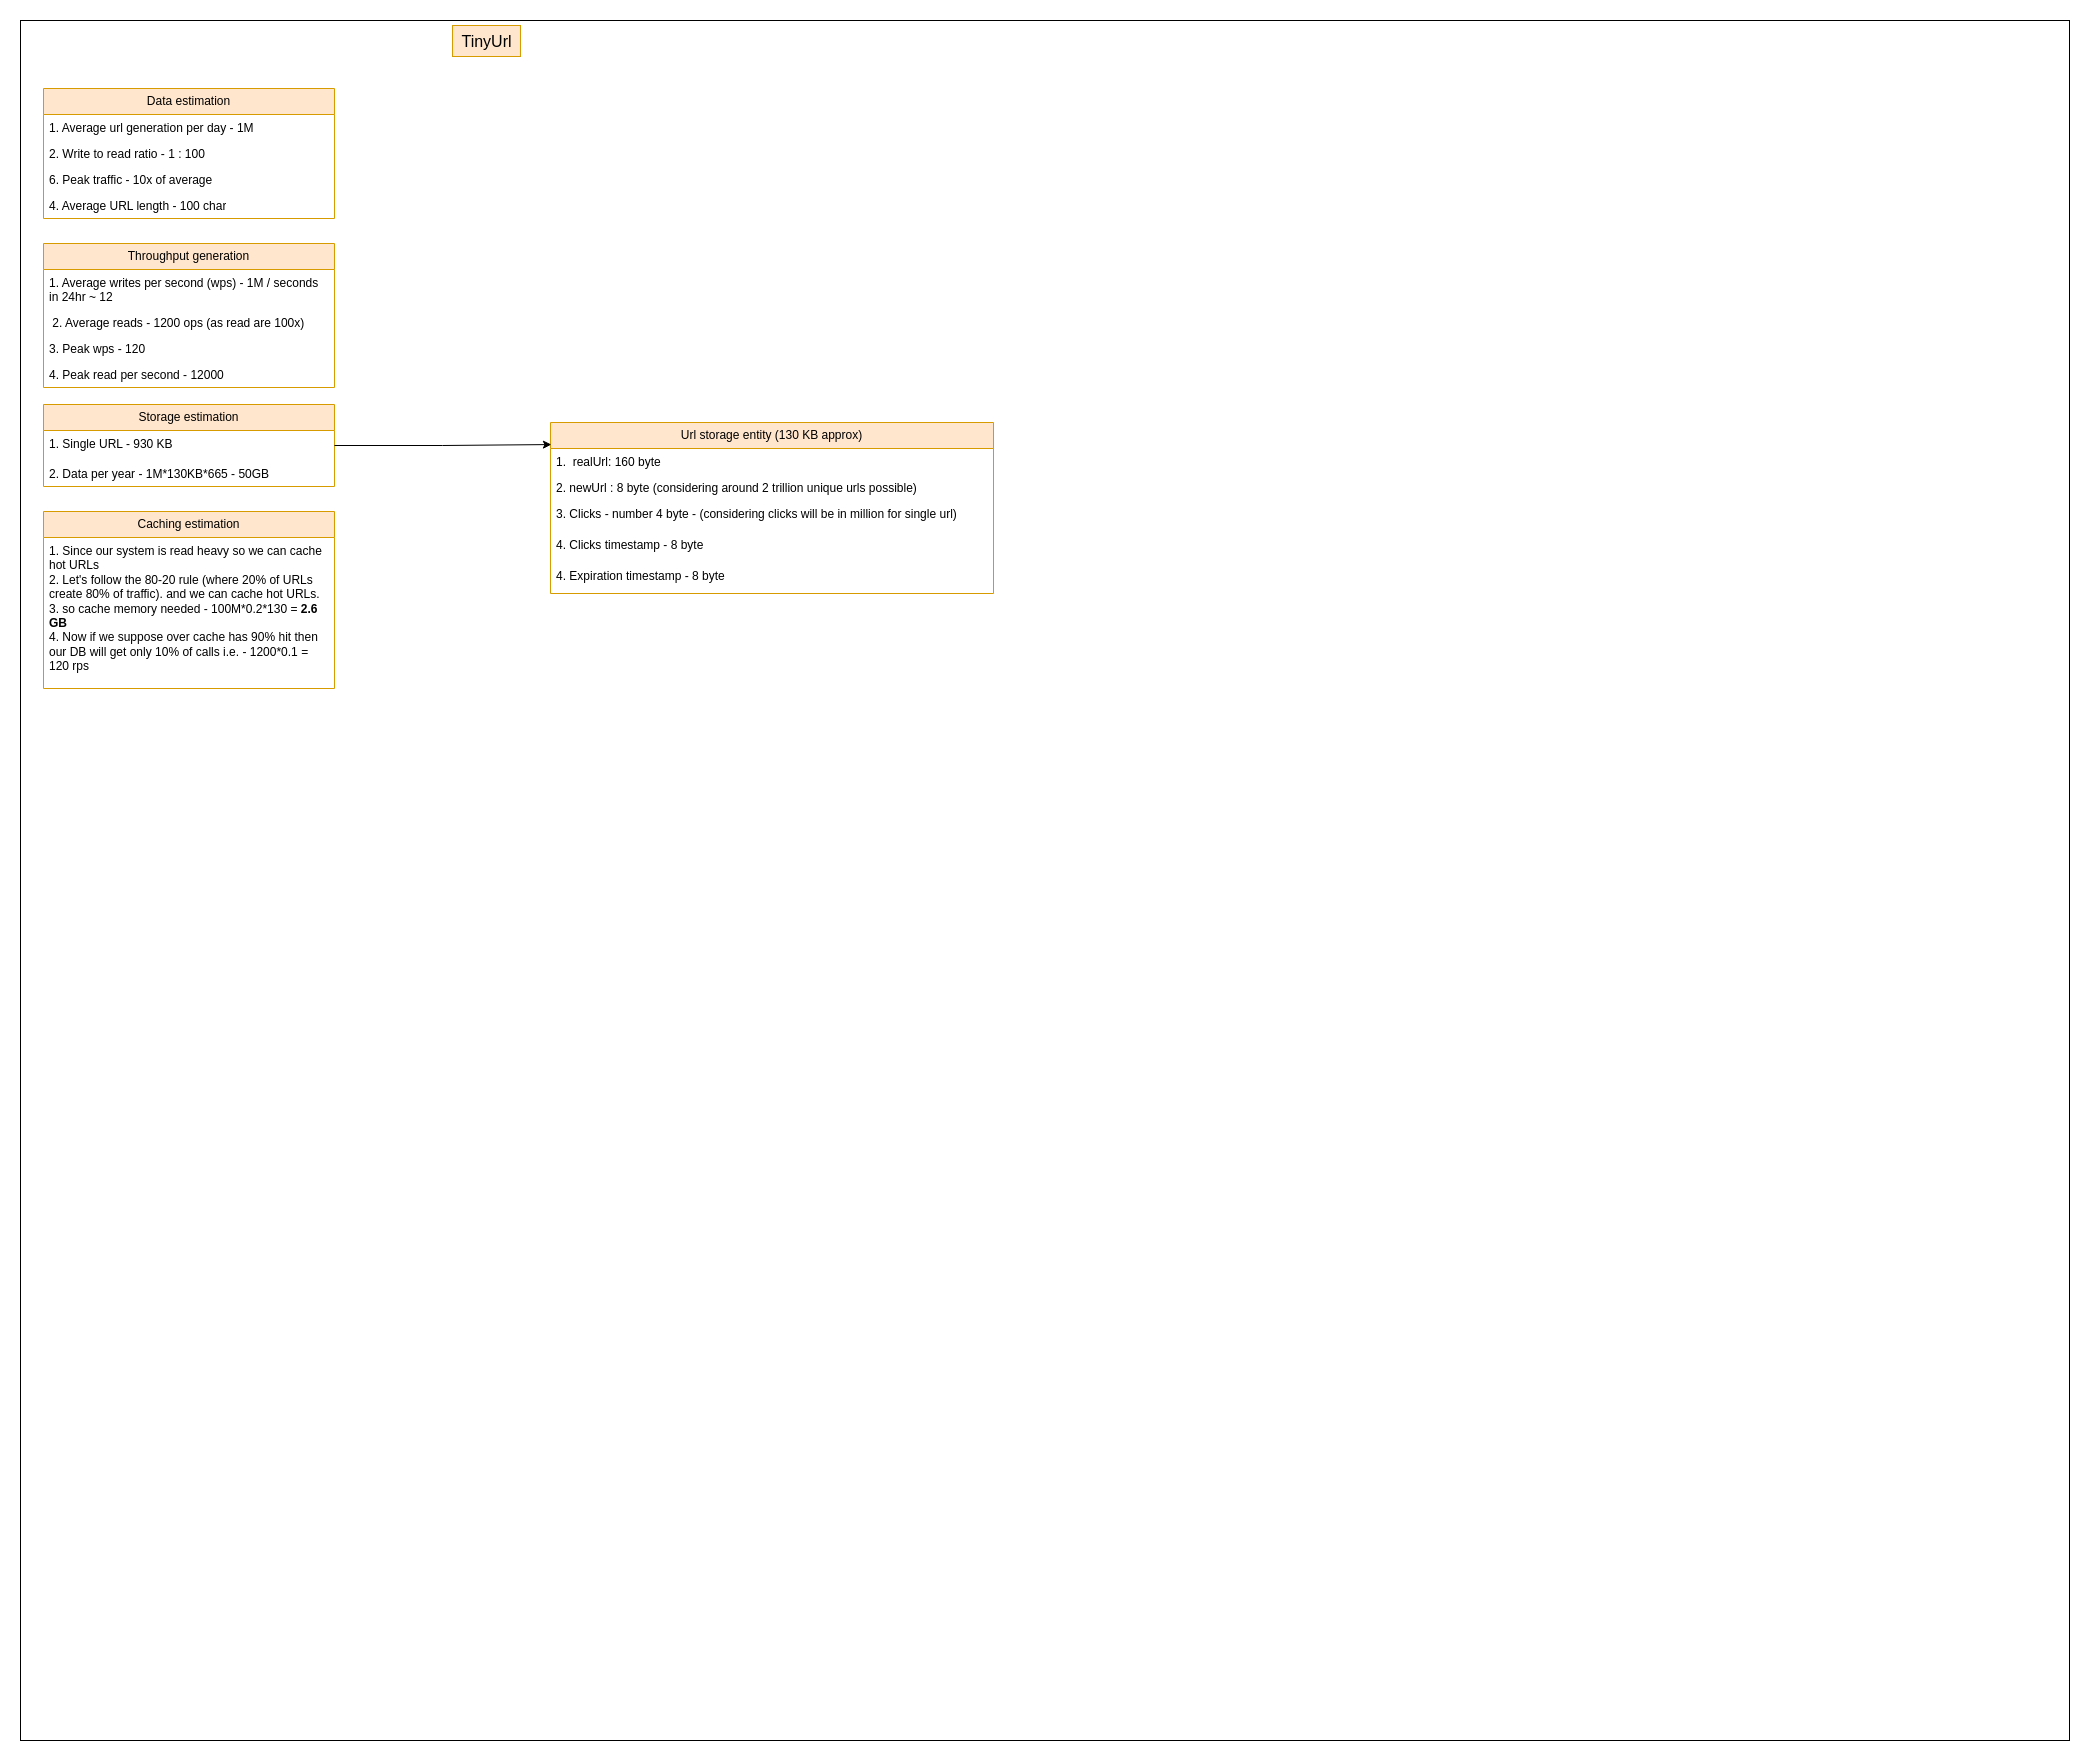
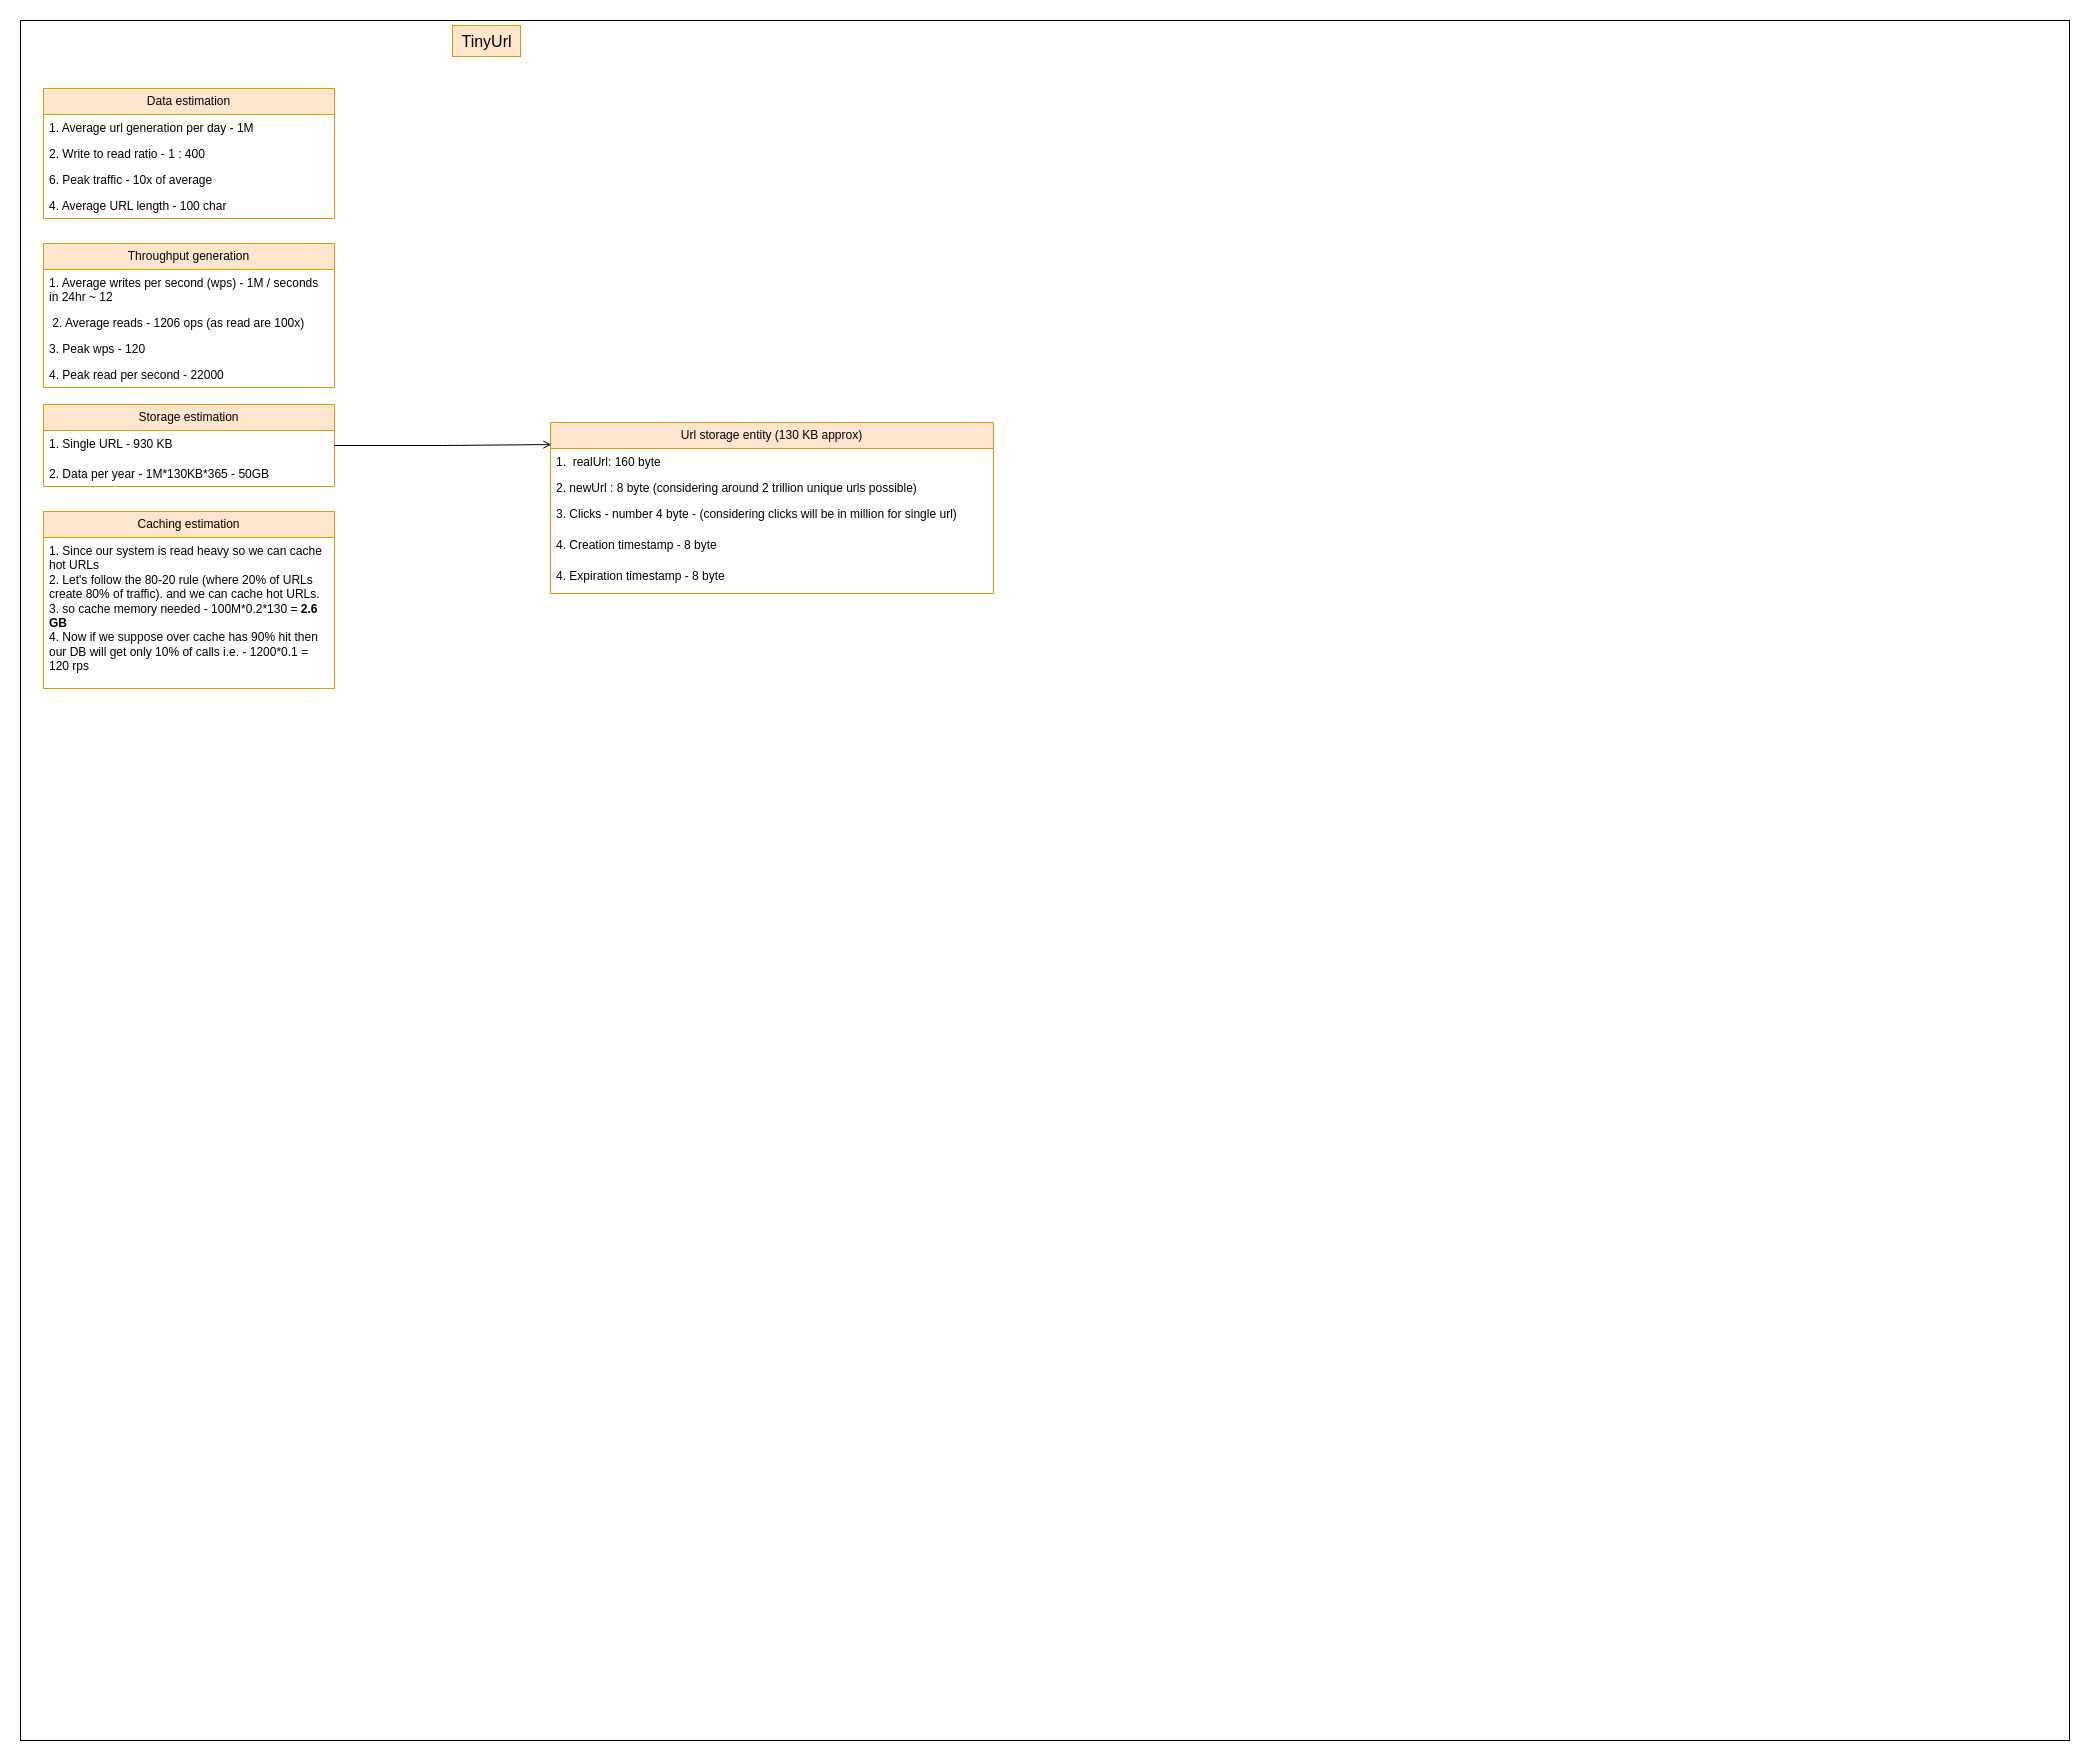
node "2. Write to read ratio - 1 : 100": label "2. Write to read ratio - 1 : 100" -> "2. Write to read ratio - 1 : 400"
node "2. Average reads - 1200 ops (as read are 100x)": label "2. Average reads - 1200 ops (as read are 100x)" -> "2. Average reads - 1206 ops (as read are 100x)"
node "4. Peak read per second - 12000": label "4. Peak read per second - 12000" -> "4. Peak read per second - 22000"
edge "1. Single URL - 930 KB" -> "Url storage entity (130 KB approx)": arrowhead classic -> open
node "2. Data per year - 1M*130KB*665 - 50GB": label "2. Data per year - 1M*130KB*665 - 50GB" -> "2. Data per year - 1M*130KB*365 - 50GB"
node "4. Clicks timestamp - 8 byte": label "4. Clicks timestamp - 8 byte" -> "4. Creation timestamp - 8 byte"
